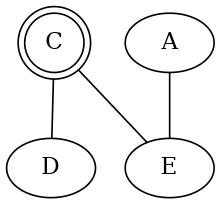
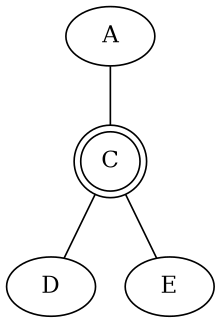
edge "A" -- "E": now "A" -- "C"
